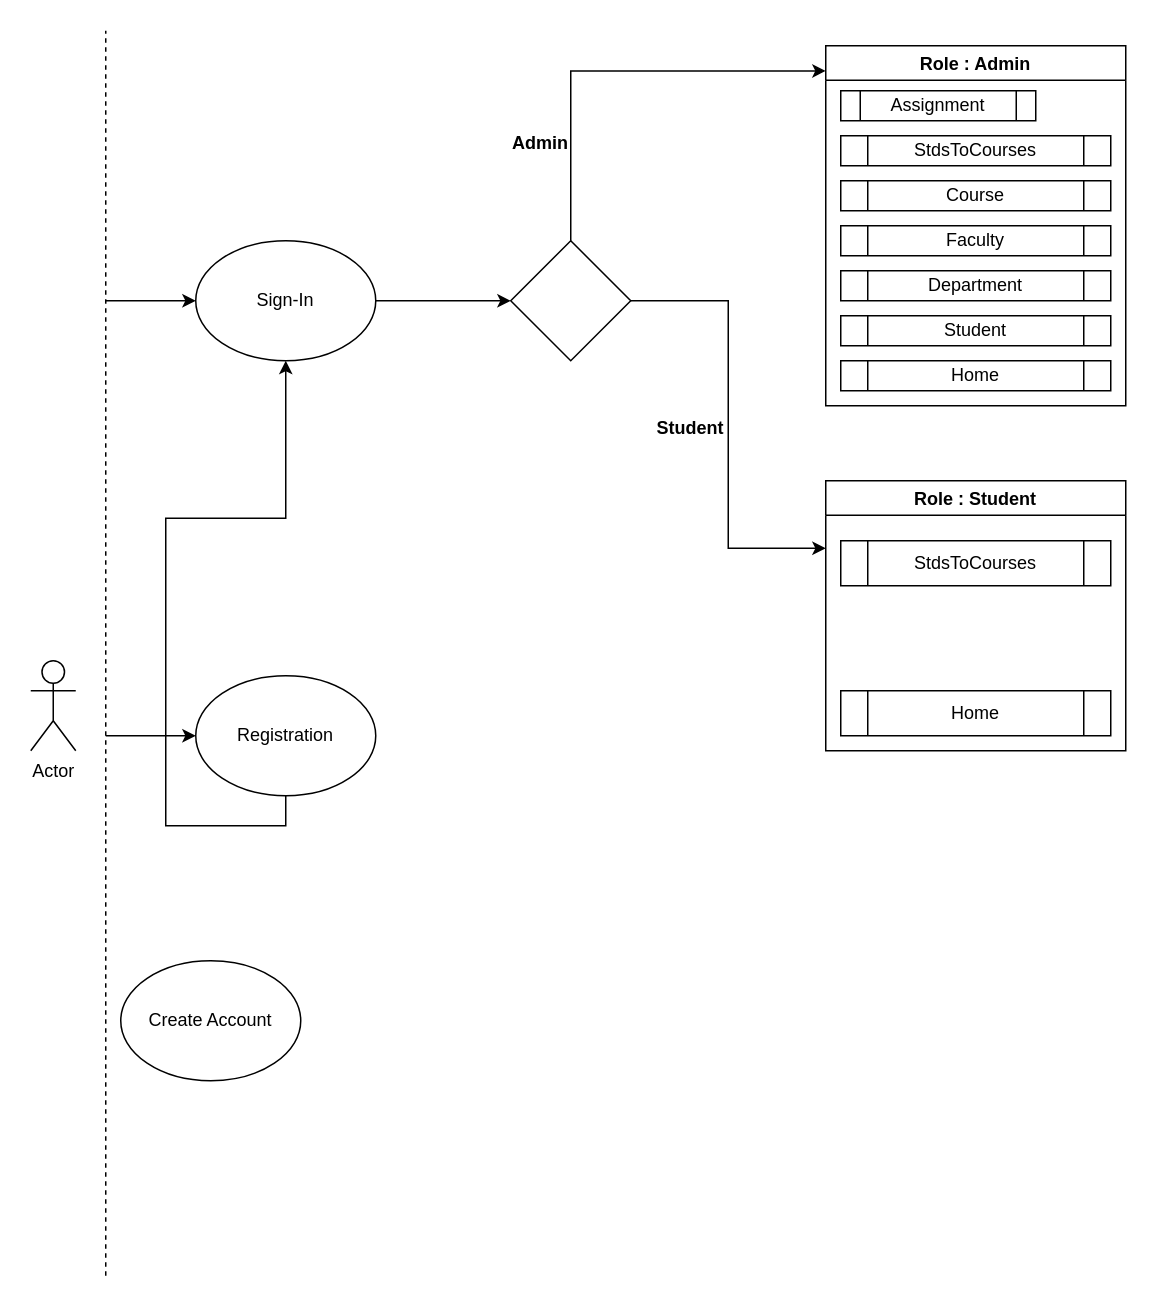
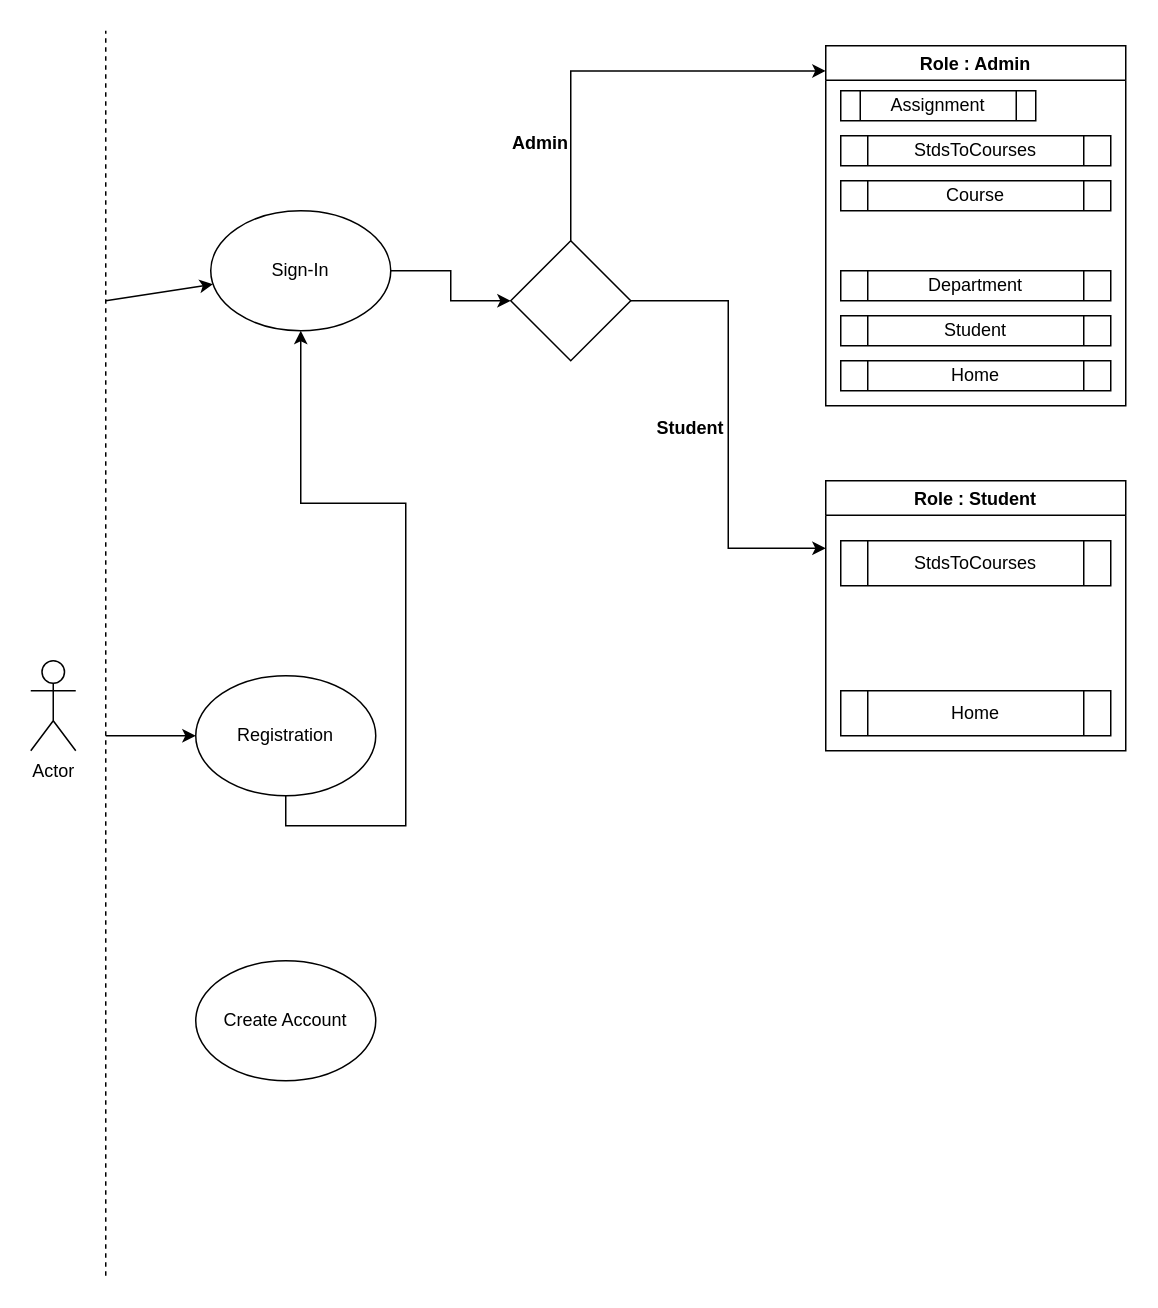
node "Faculty": removed
node "Sign-In": moved (286, 301) -> (301, 271)
node "Create Account": moved (211, 1021) -> (286, 1021)
